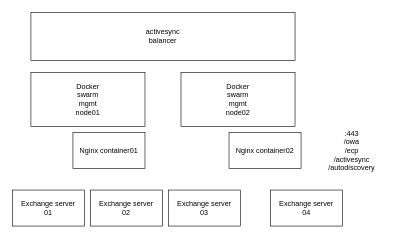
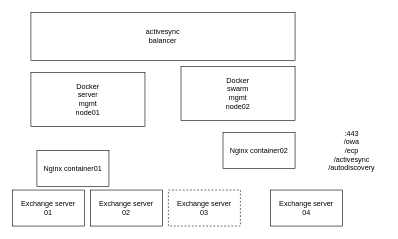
node "Docker swarm mgmt node01": label "Docker swarm mgmt node01" -> "Docker server mgmt node01"
node "Docker swarm mgmt node02": moved (238, 99) -> (238, 93)
node "Nginx container01": moved (109, 150) -> (73, 168)
node "Nginx container02": moved (265, 150) -> (259, 150)
node "Exchange server 03": style solid -> dashed
